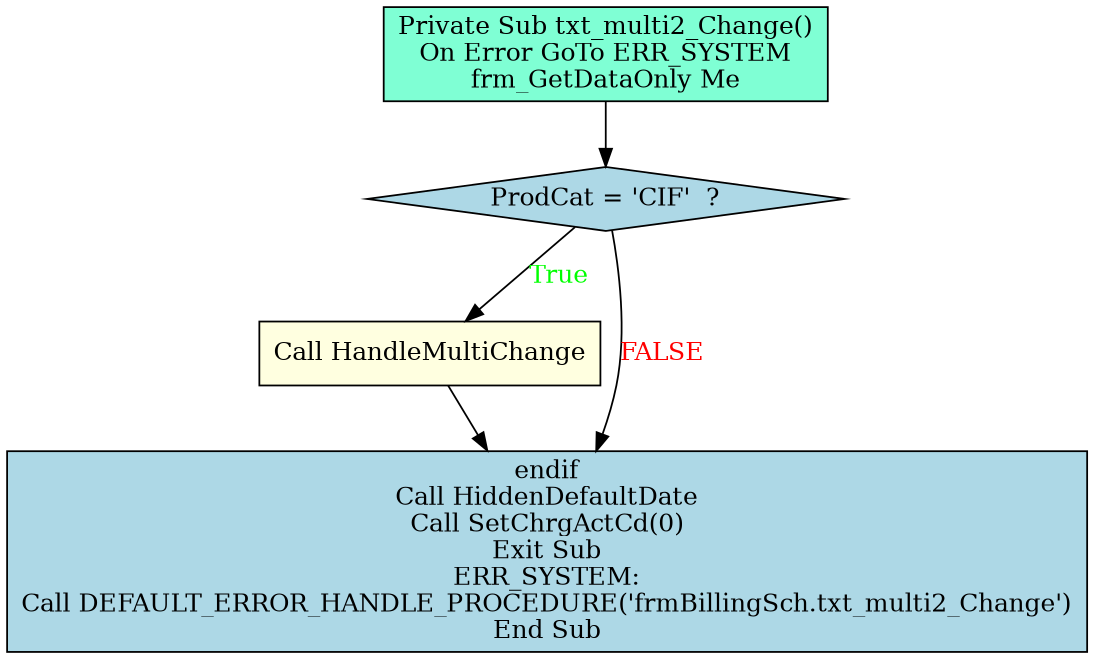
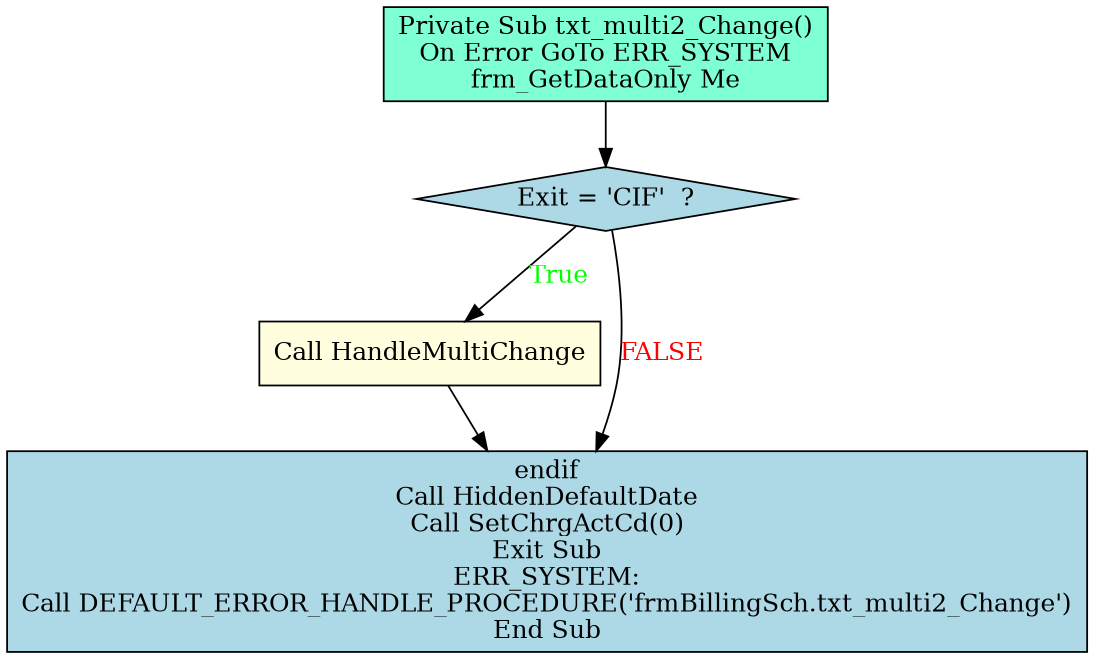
node "ProdCat = 'CIF'  ?": label "ProdCat = 'CIF'  ?" -> "Exit = 'CIF'  ?"
